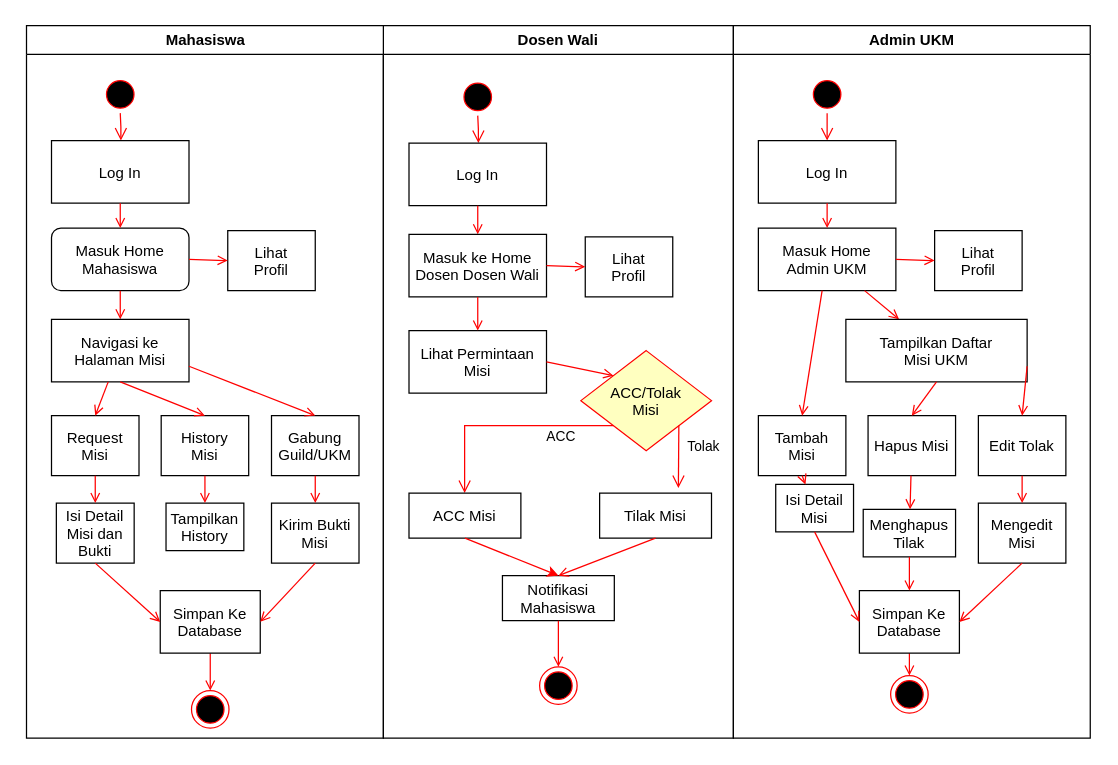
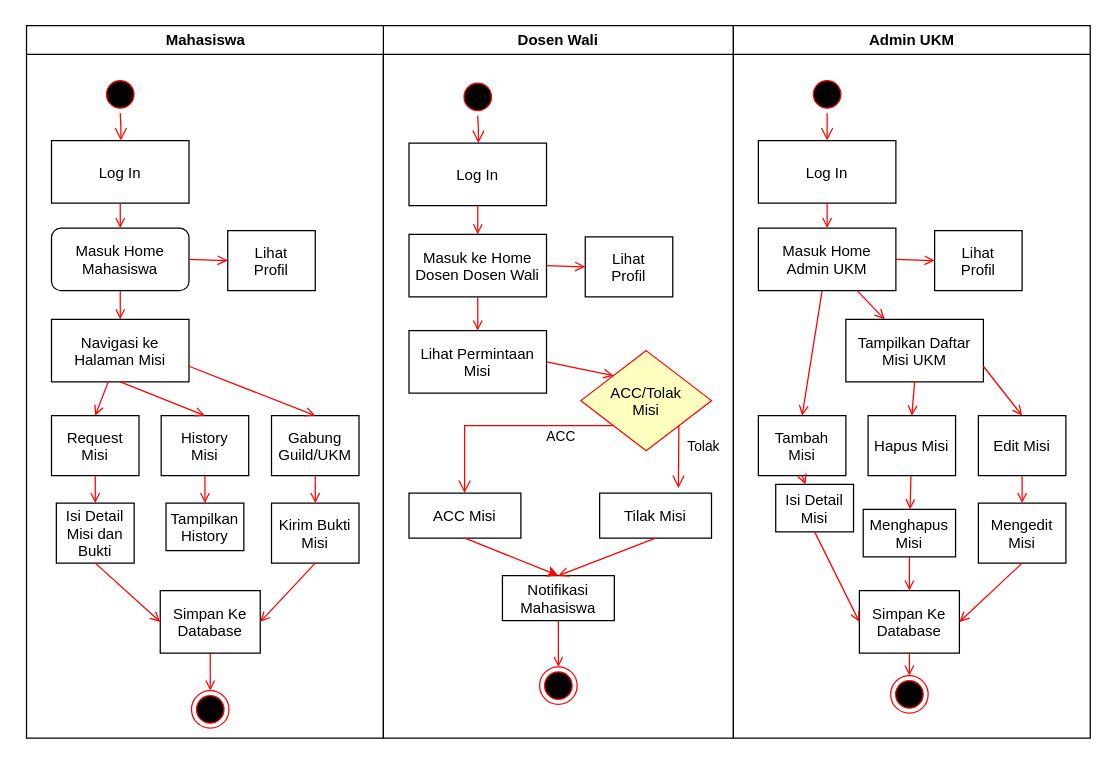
node "Tampilkan Daftar Misi UKM": size 181x63 -> 138x63
node "Edit Tolak": label "Edit Tolak" -> "Edit Misi"
node "Menghapus Tilak": label "Menghapus Tilak" -> "Menghapus Misi"
